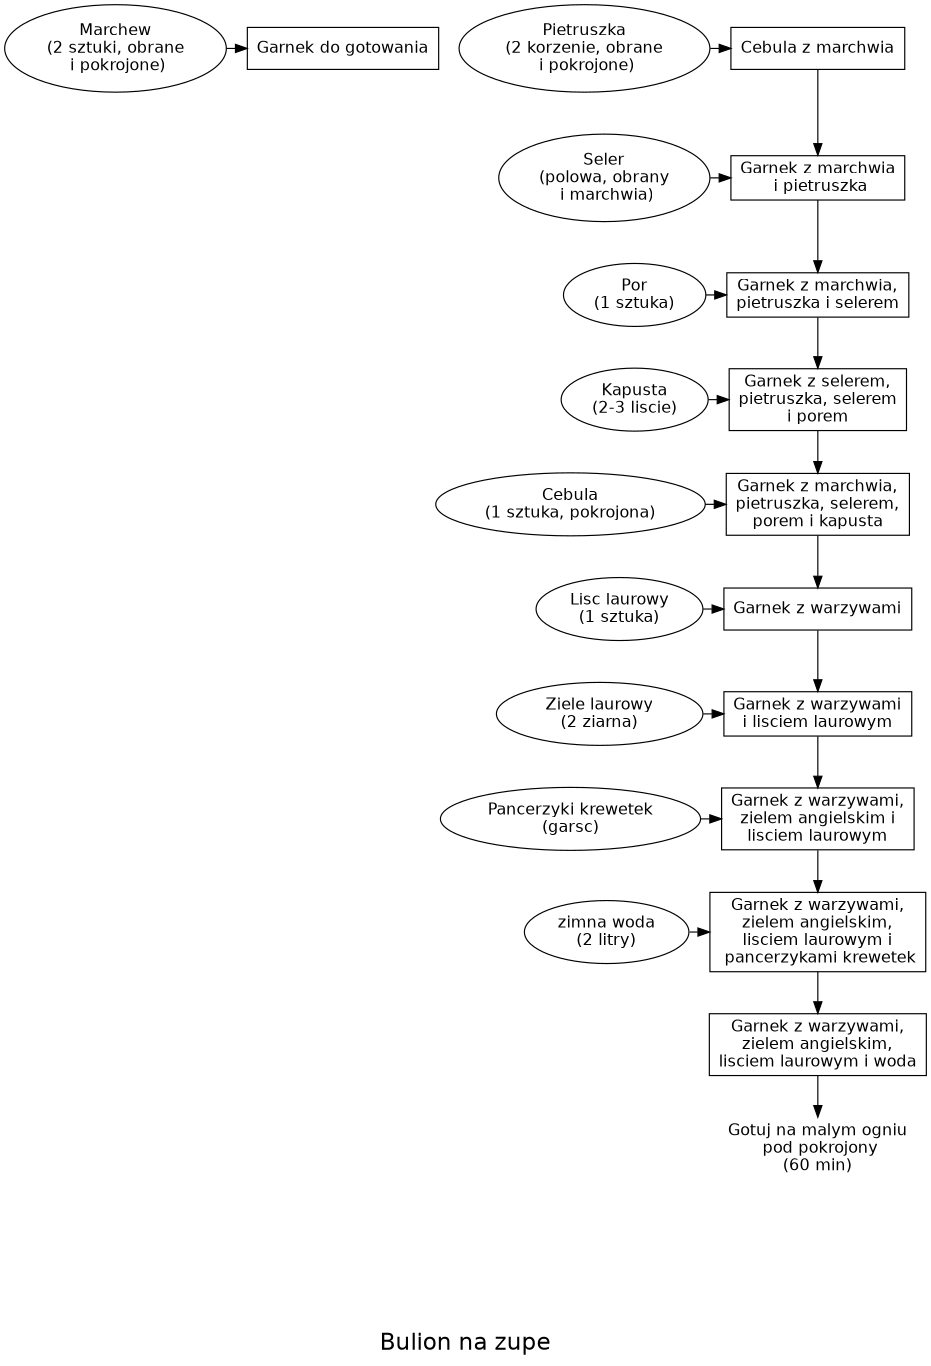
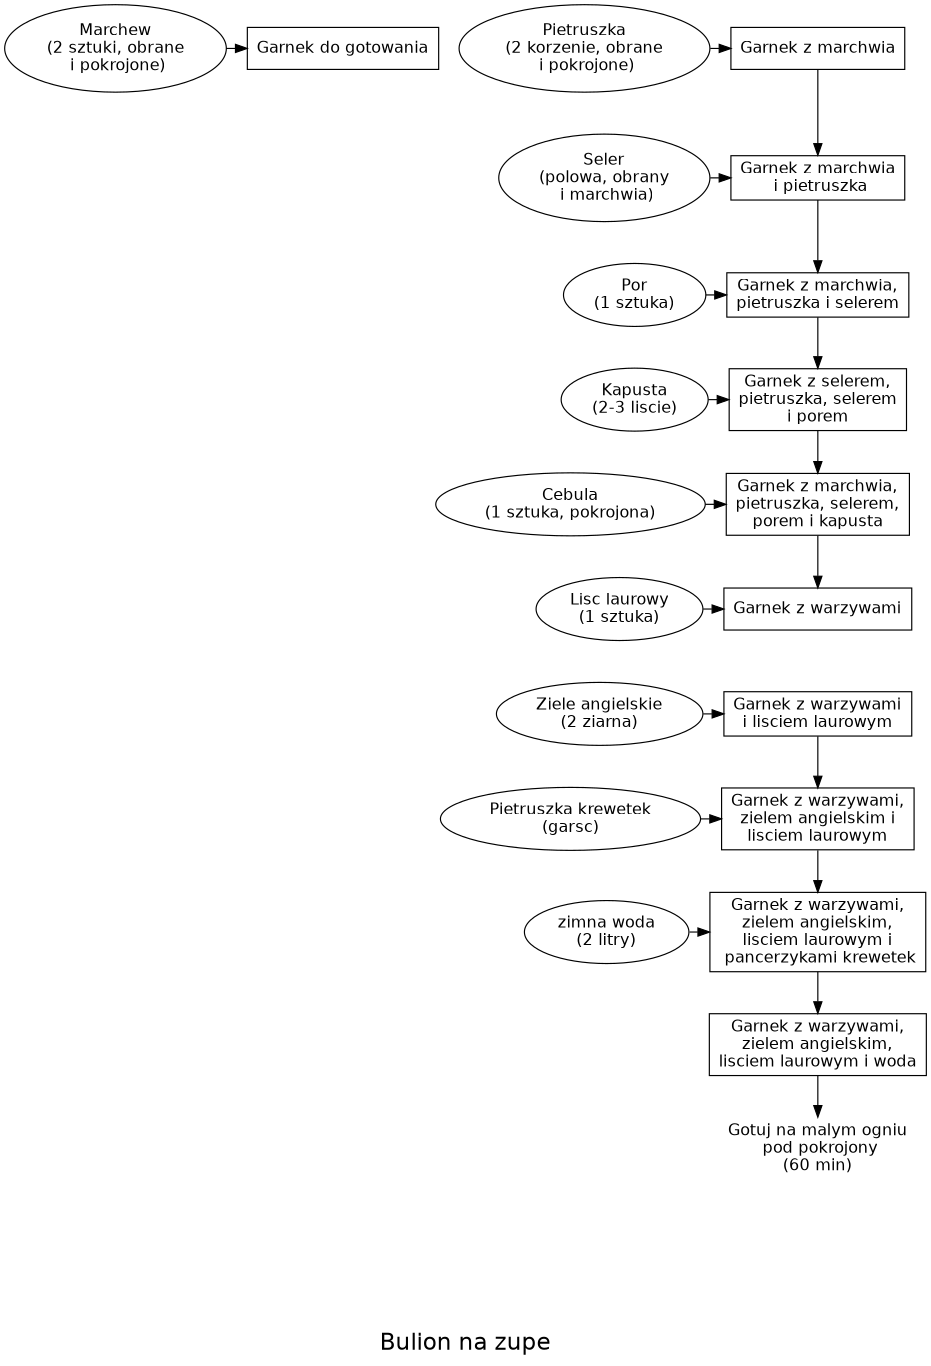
node "Cebula z marchwia": label "Cebula z marchwia" -> "Garnek z marchwia"
edge "Garnek z warzywami" -> "Garnek z warzywami i lisciem laurowym": removed
node "Ziele laurowy (2 ziarna)": label "Ziele laurowy (2 ziarna)" -> "Ziele angielskie (2 ziarna)"
node "Pancerzyki krewetek (garsc)": label "Pancerzyki krewetek (garsc)" -> "Pietruszka krewetek (garsc)"
